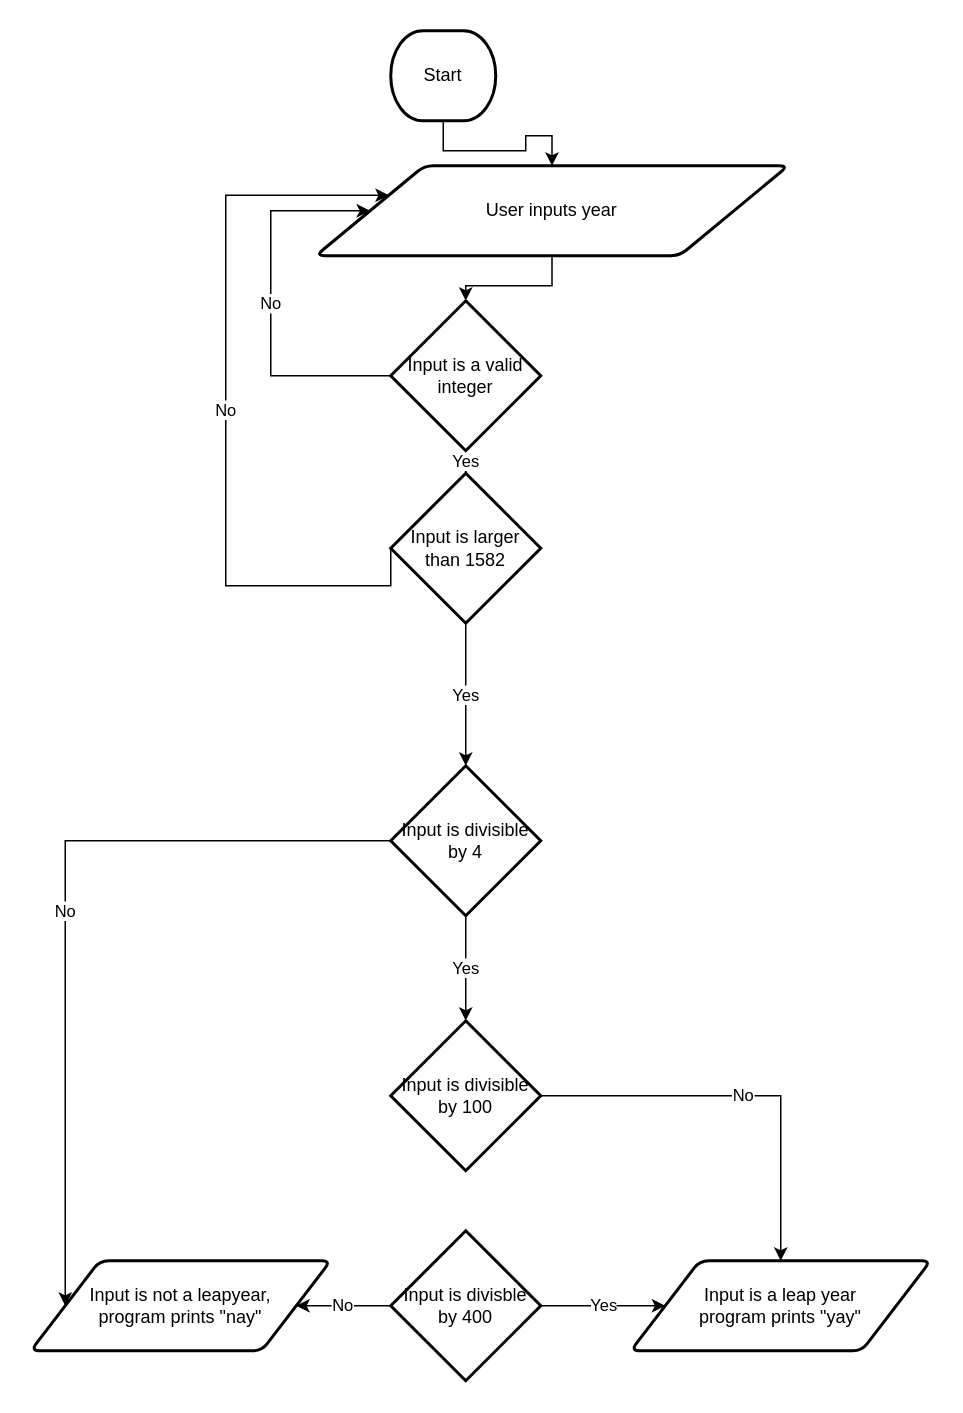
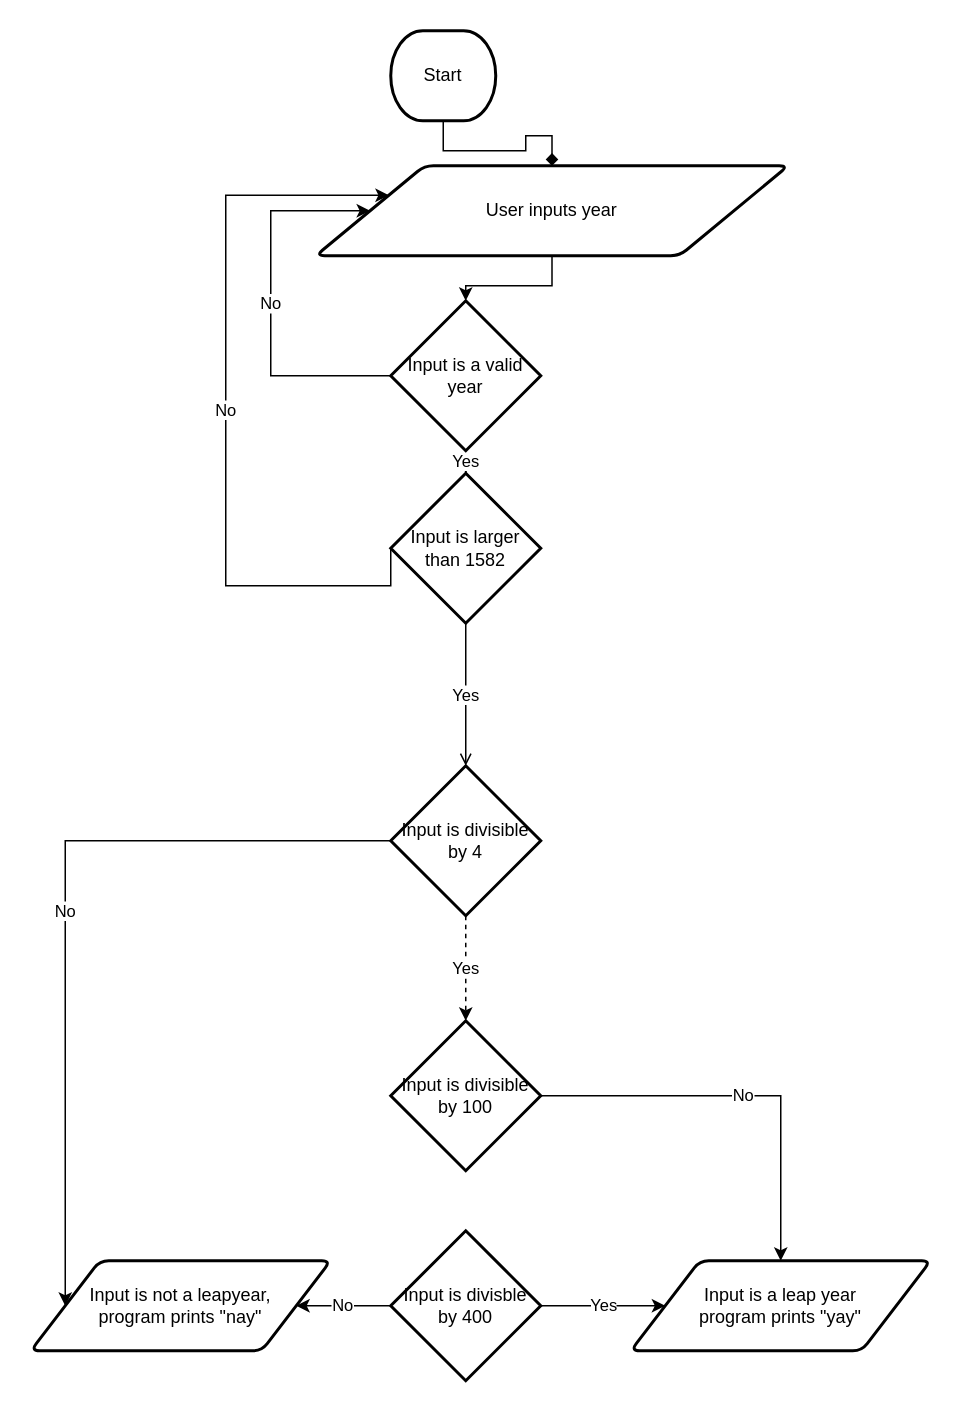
edge "Start" -> "User inputs year": arrowhead classic -> diamond
node "Input is a valid integer": label "Input is a valid integer" -> "Input is a valid year"
edge "Input is larger than 1582" -> "Input is divisible by 4": arrowhead classic -> open
edge "Input is divisible by 4" -> "Input is divisible by 100": style solid -> dashed
